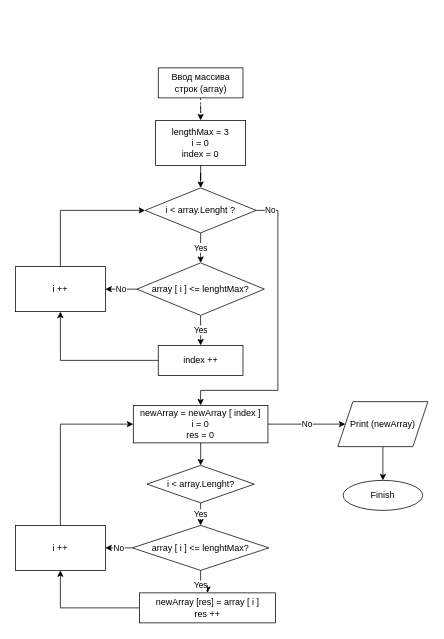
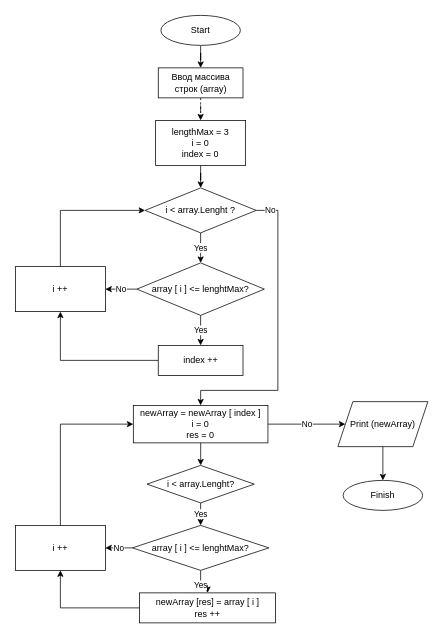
node "Start": added
edge "Start" -> "Ввод массива строк (array)": added
